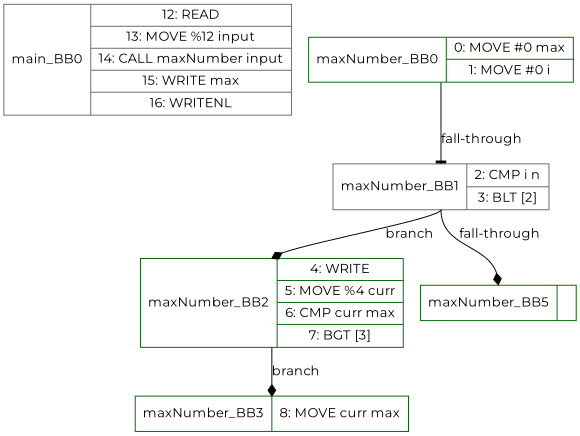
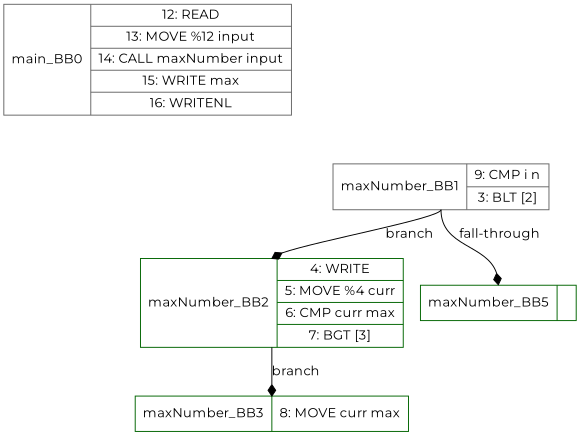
node "maxNumber_BB0": removed
node "maxNumber_BB1": text "2: CMP i n" -> "9: CMP i n"
